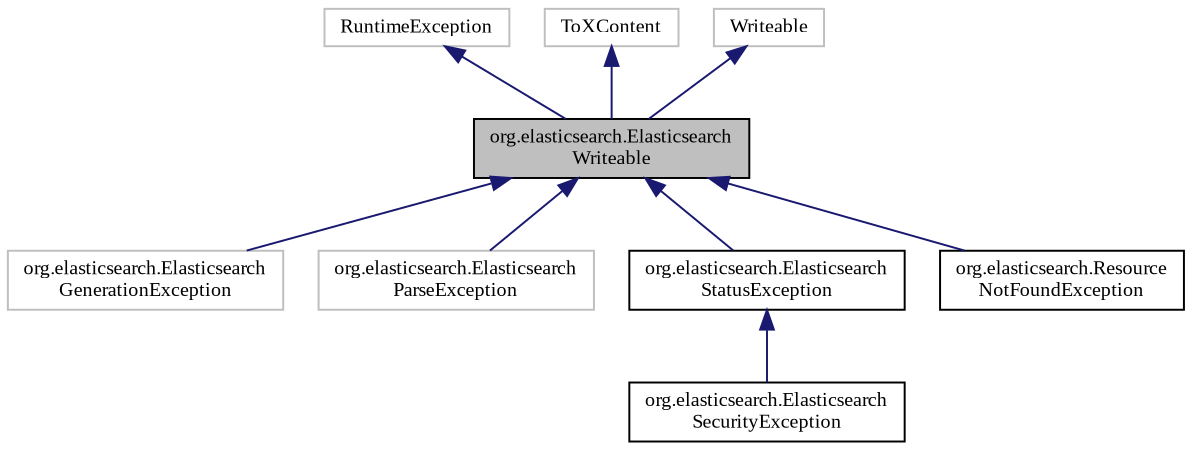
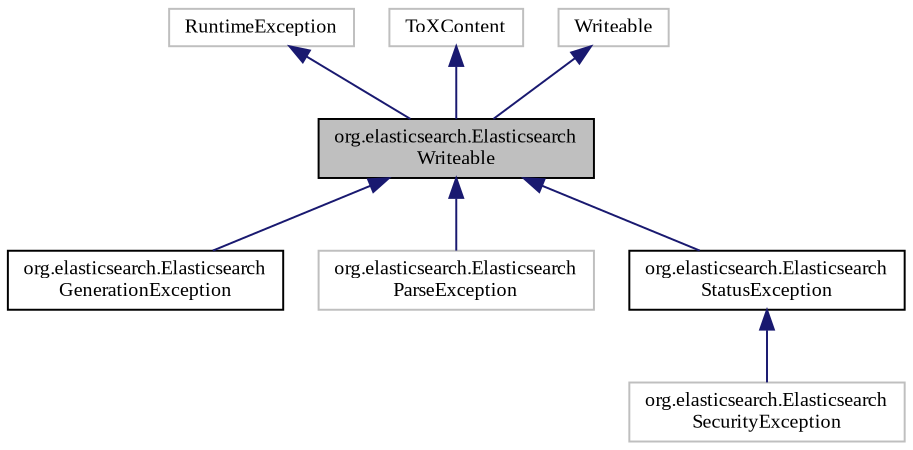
node "org.elasticsearch.Elasticsearch GenerationException": color grey75 -> black
node "org.elasticsearch.Resource NotFoundException": removed
node "org.elasticsearch.Elasticsearch SecurityException": color black -> grey75
